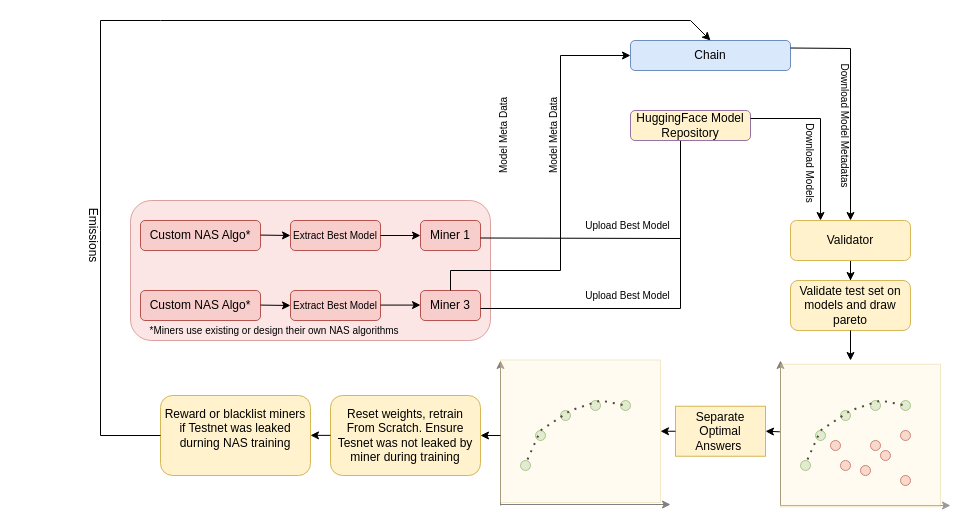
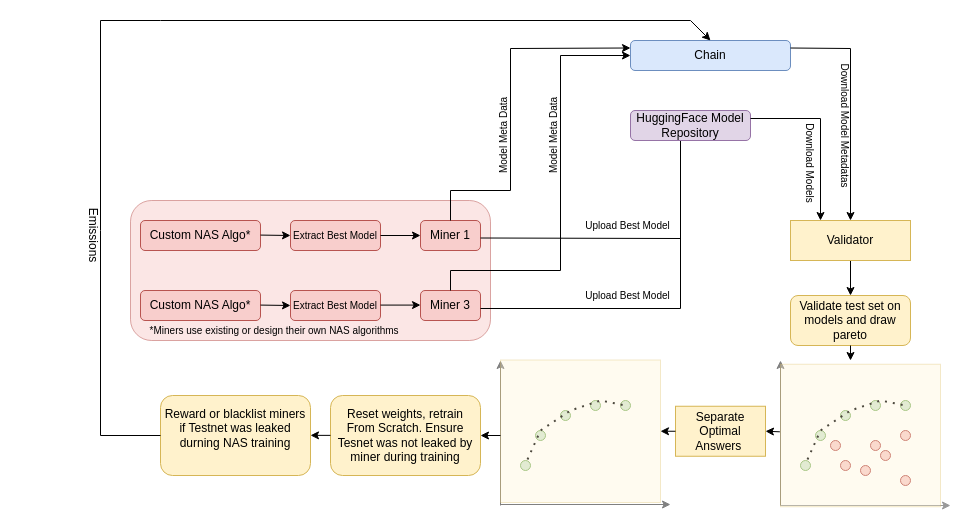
edge "Miner 1" -> "Chain": added
node "HuggingFace Model Repository": fillcolor #fff2cc -> #e1d5e7
node "Validator": shape rounded rectangle -> rectangle
node "Validate test set on models and draw pareto": moved (851, 306) -> (851, 321)
